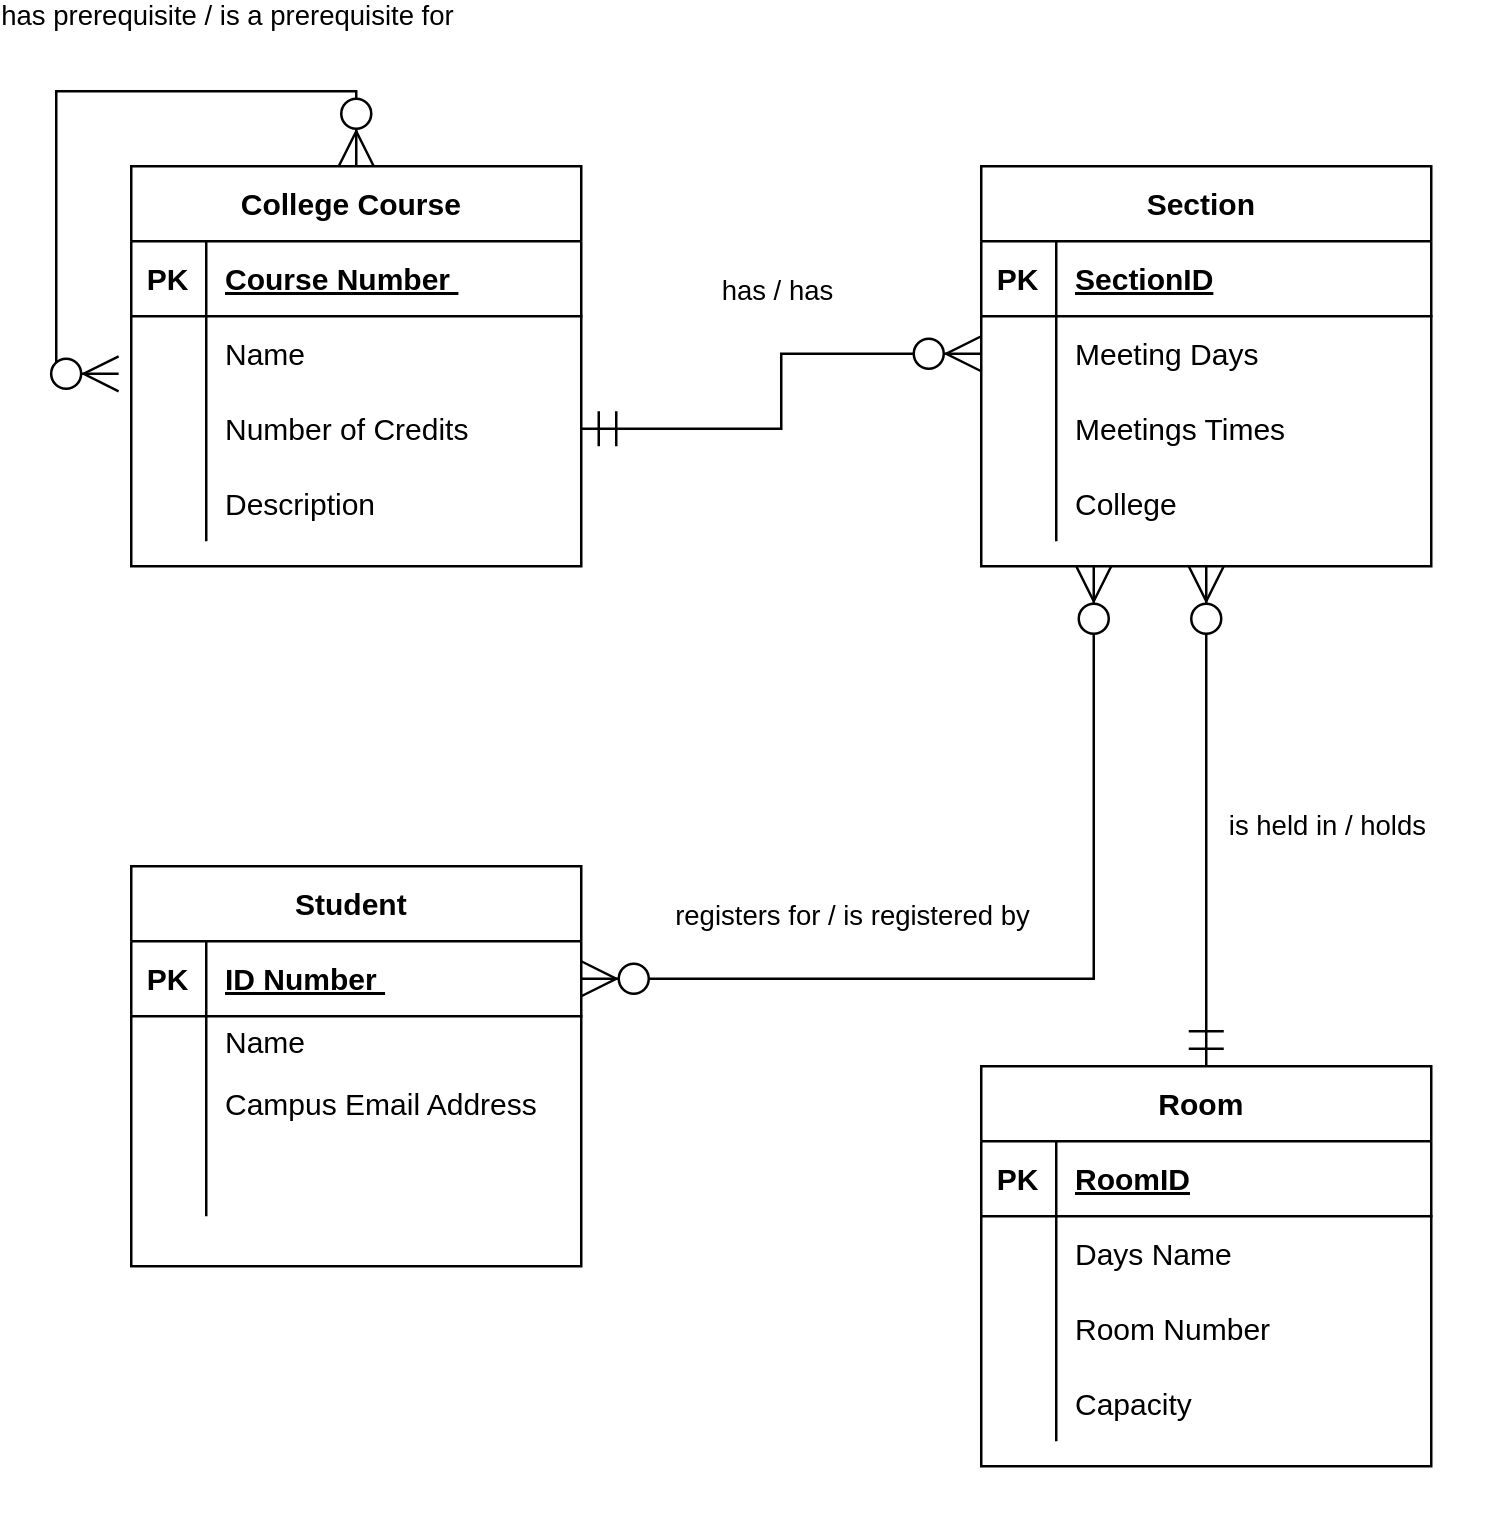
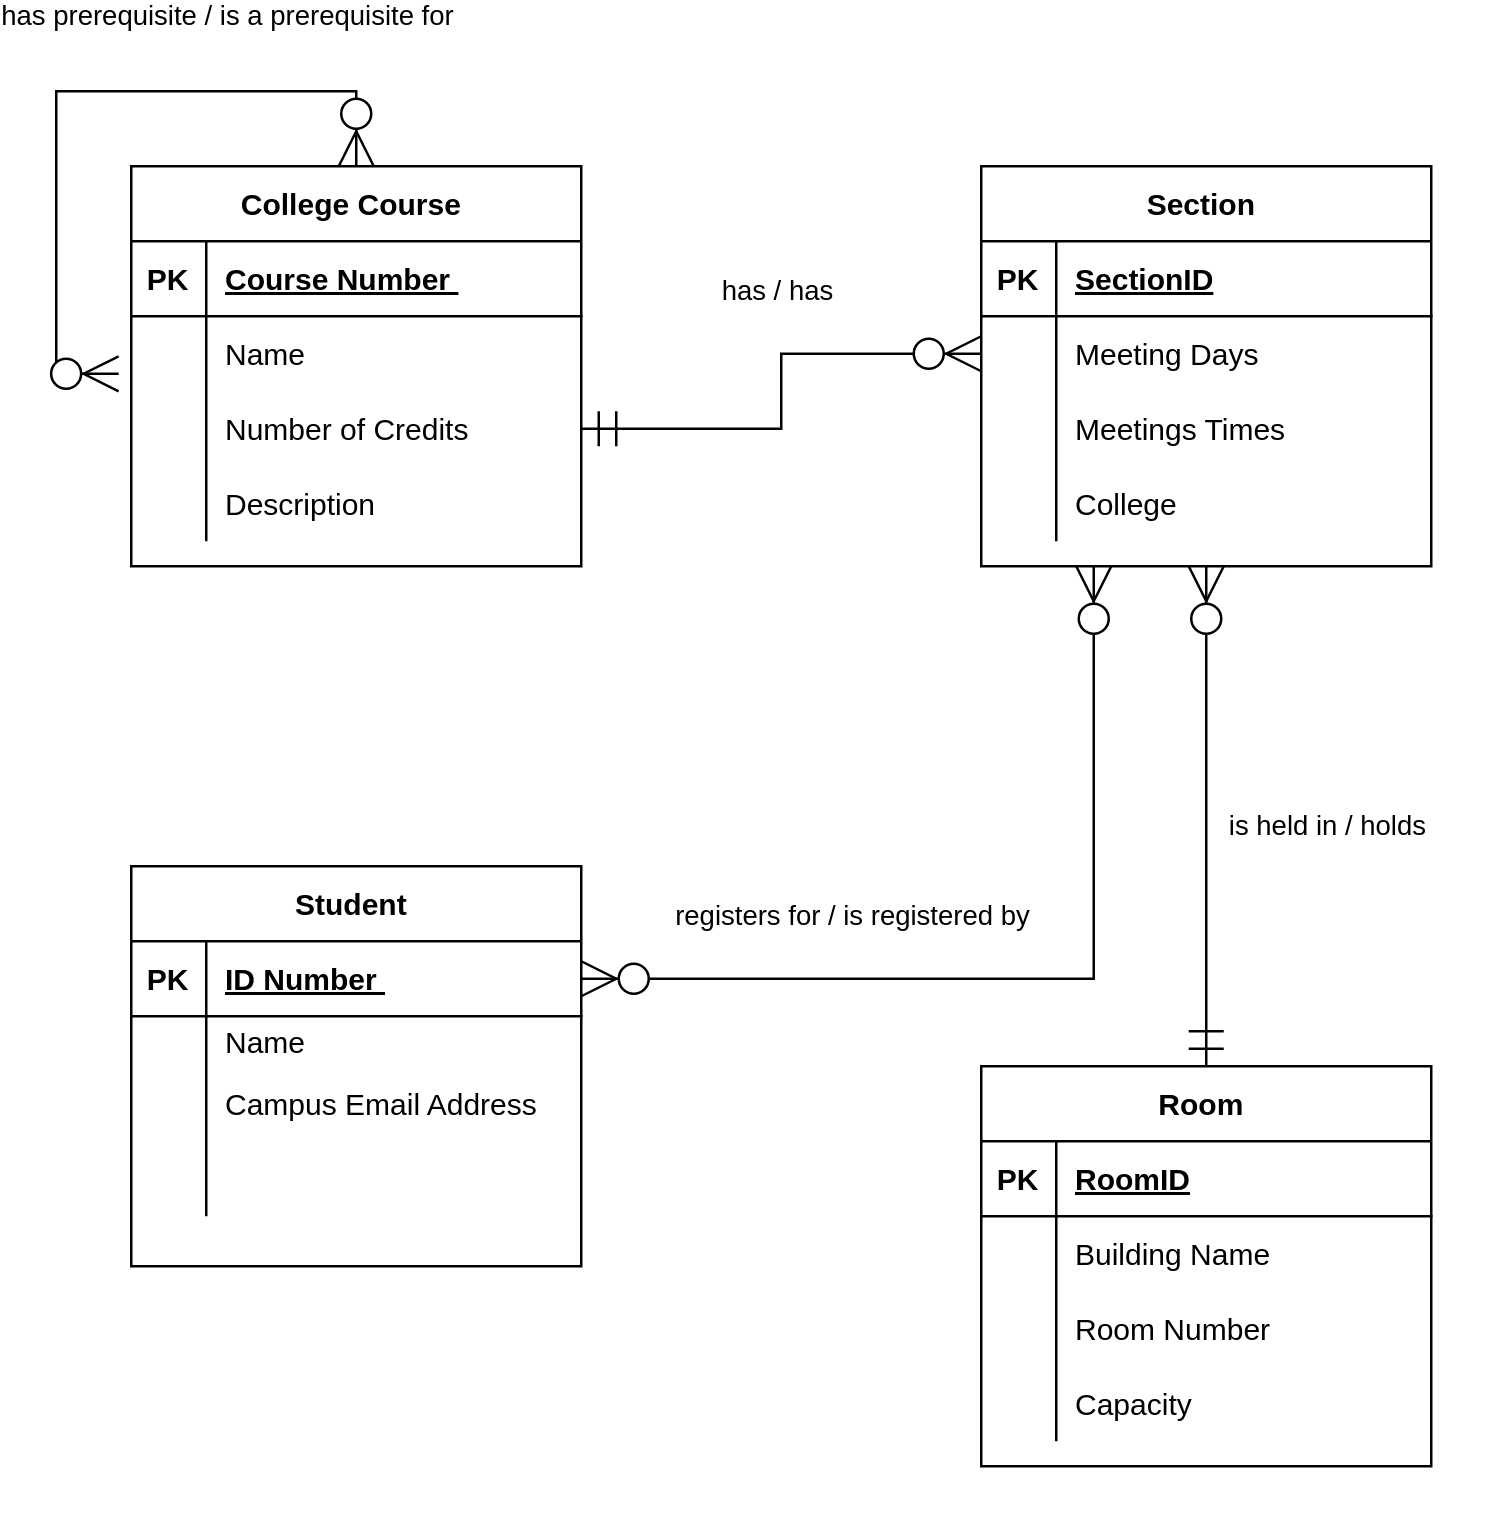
node "Days Name": label "Days Name" -> "Building Name"
